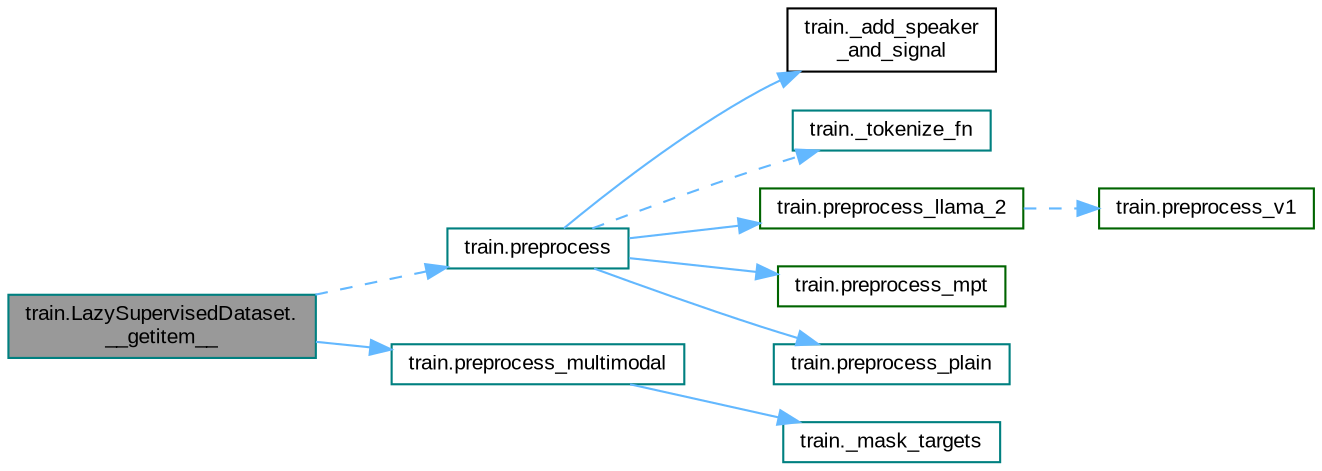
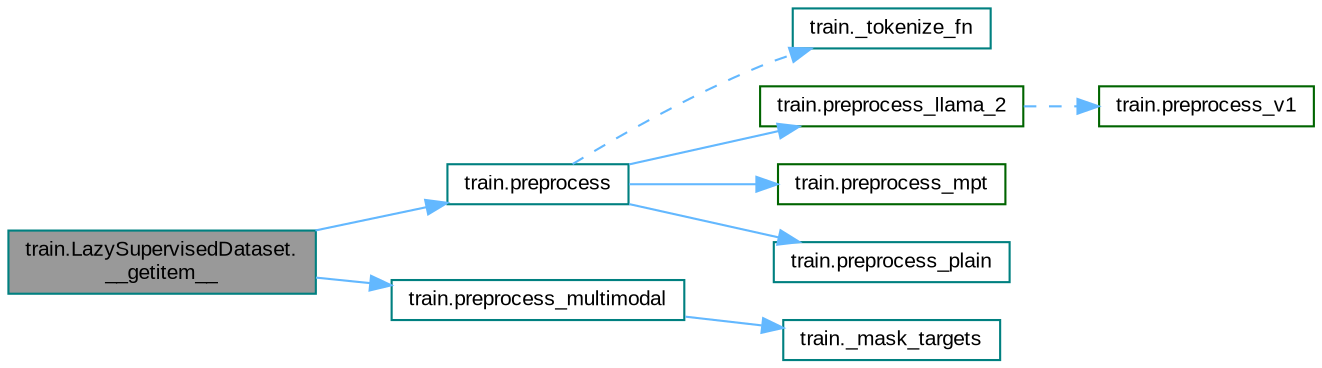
node "train._add_speaker _and_signal": removed
edge "train.LazySupervisedDataset. __getitem__" -> "train.preprocess": style dashed -> solid
